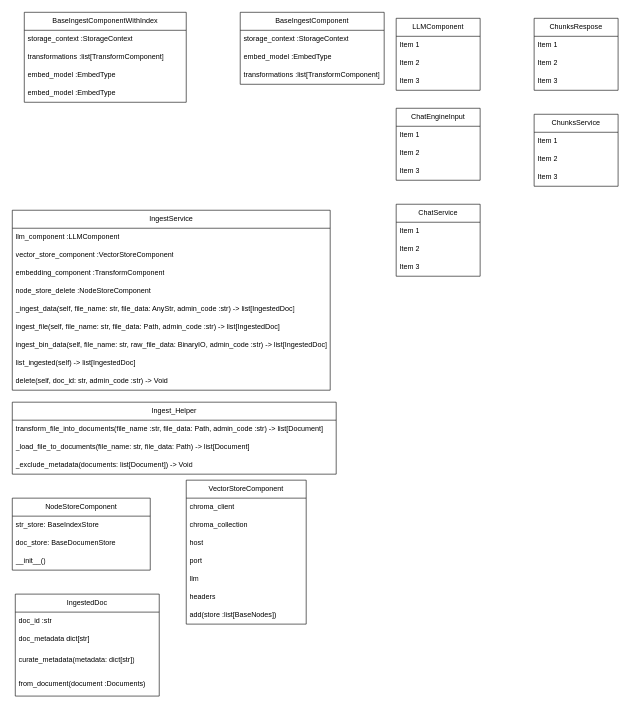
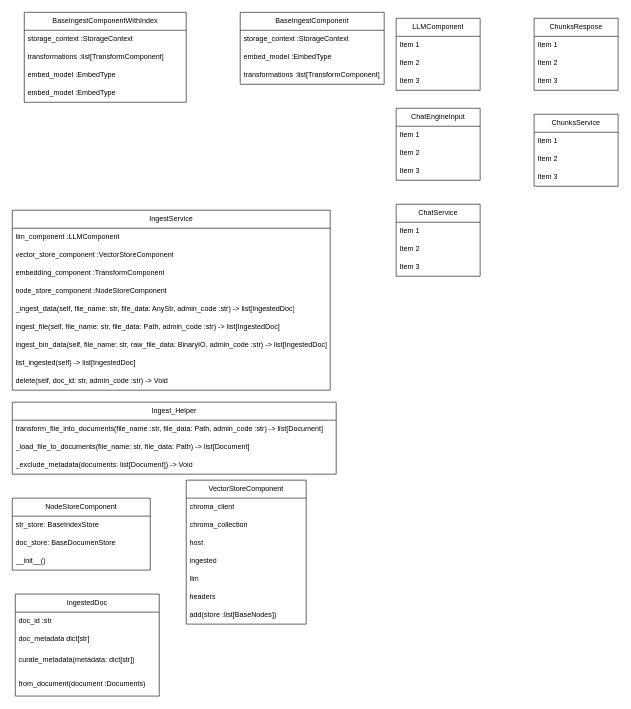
node "node_store_delete :NodeStoreComponent": label "node_store_delete :NodeStoreComponent" -> "node_store_component :NodeStoreComponent"
node "port": label "port" -> "ingested"
